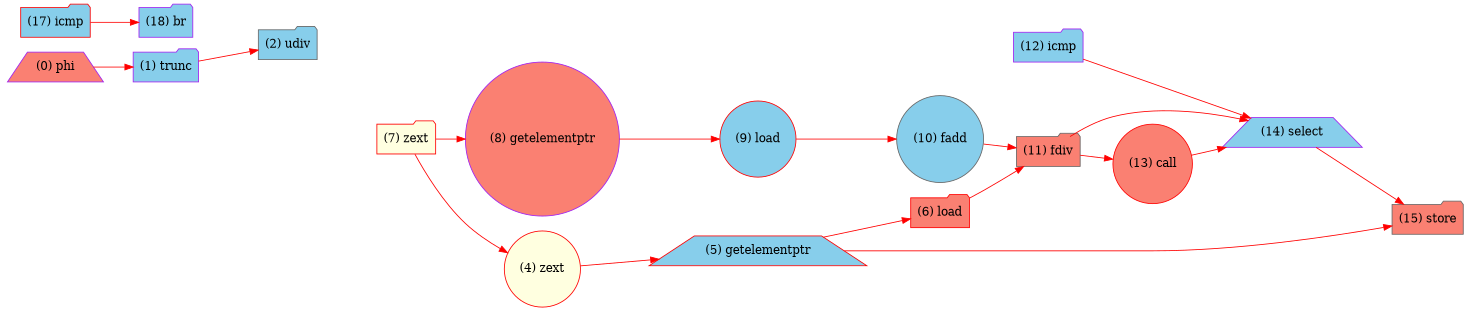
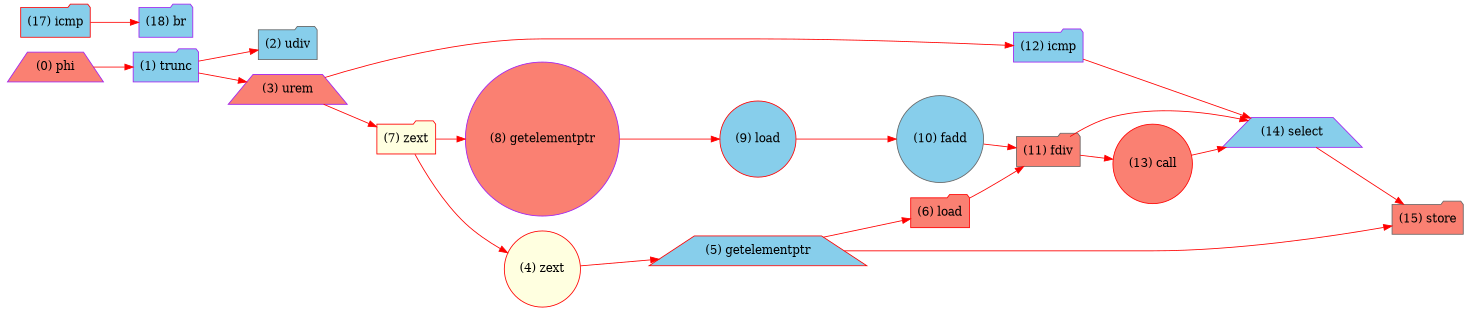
node "(3) urem": added
